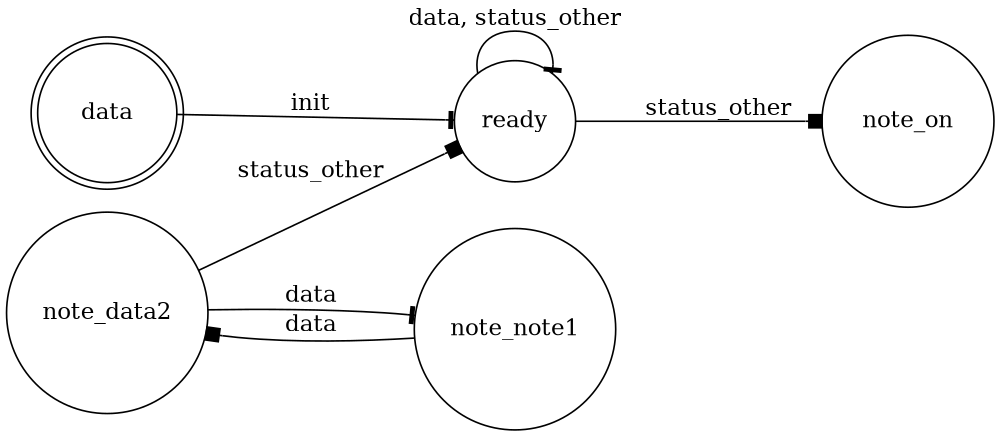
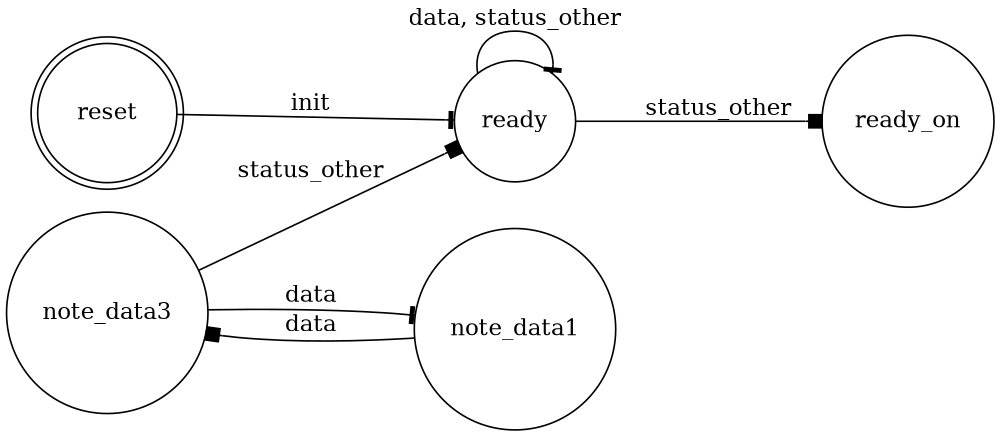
node "data": label "data" -> "reset"
node "note_on": label "note_on" -> "ready_on"
node "note_data2": label "note_data2" -> "note_data3"
node "note_note1": label "note_note1" -> "note_data1"
